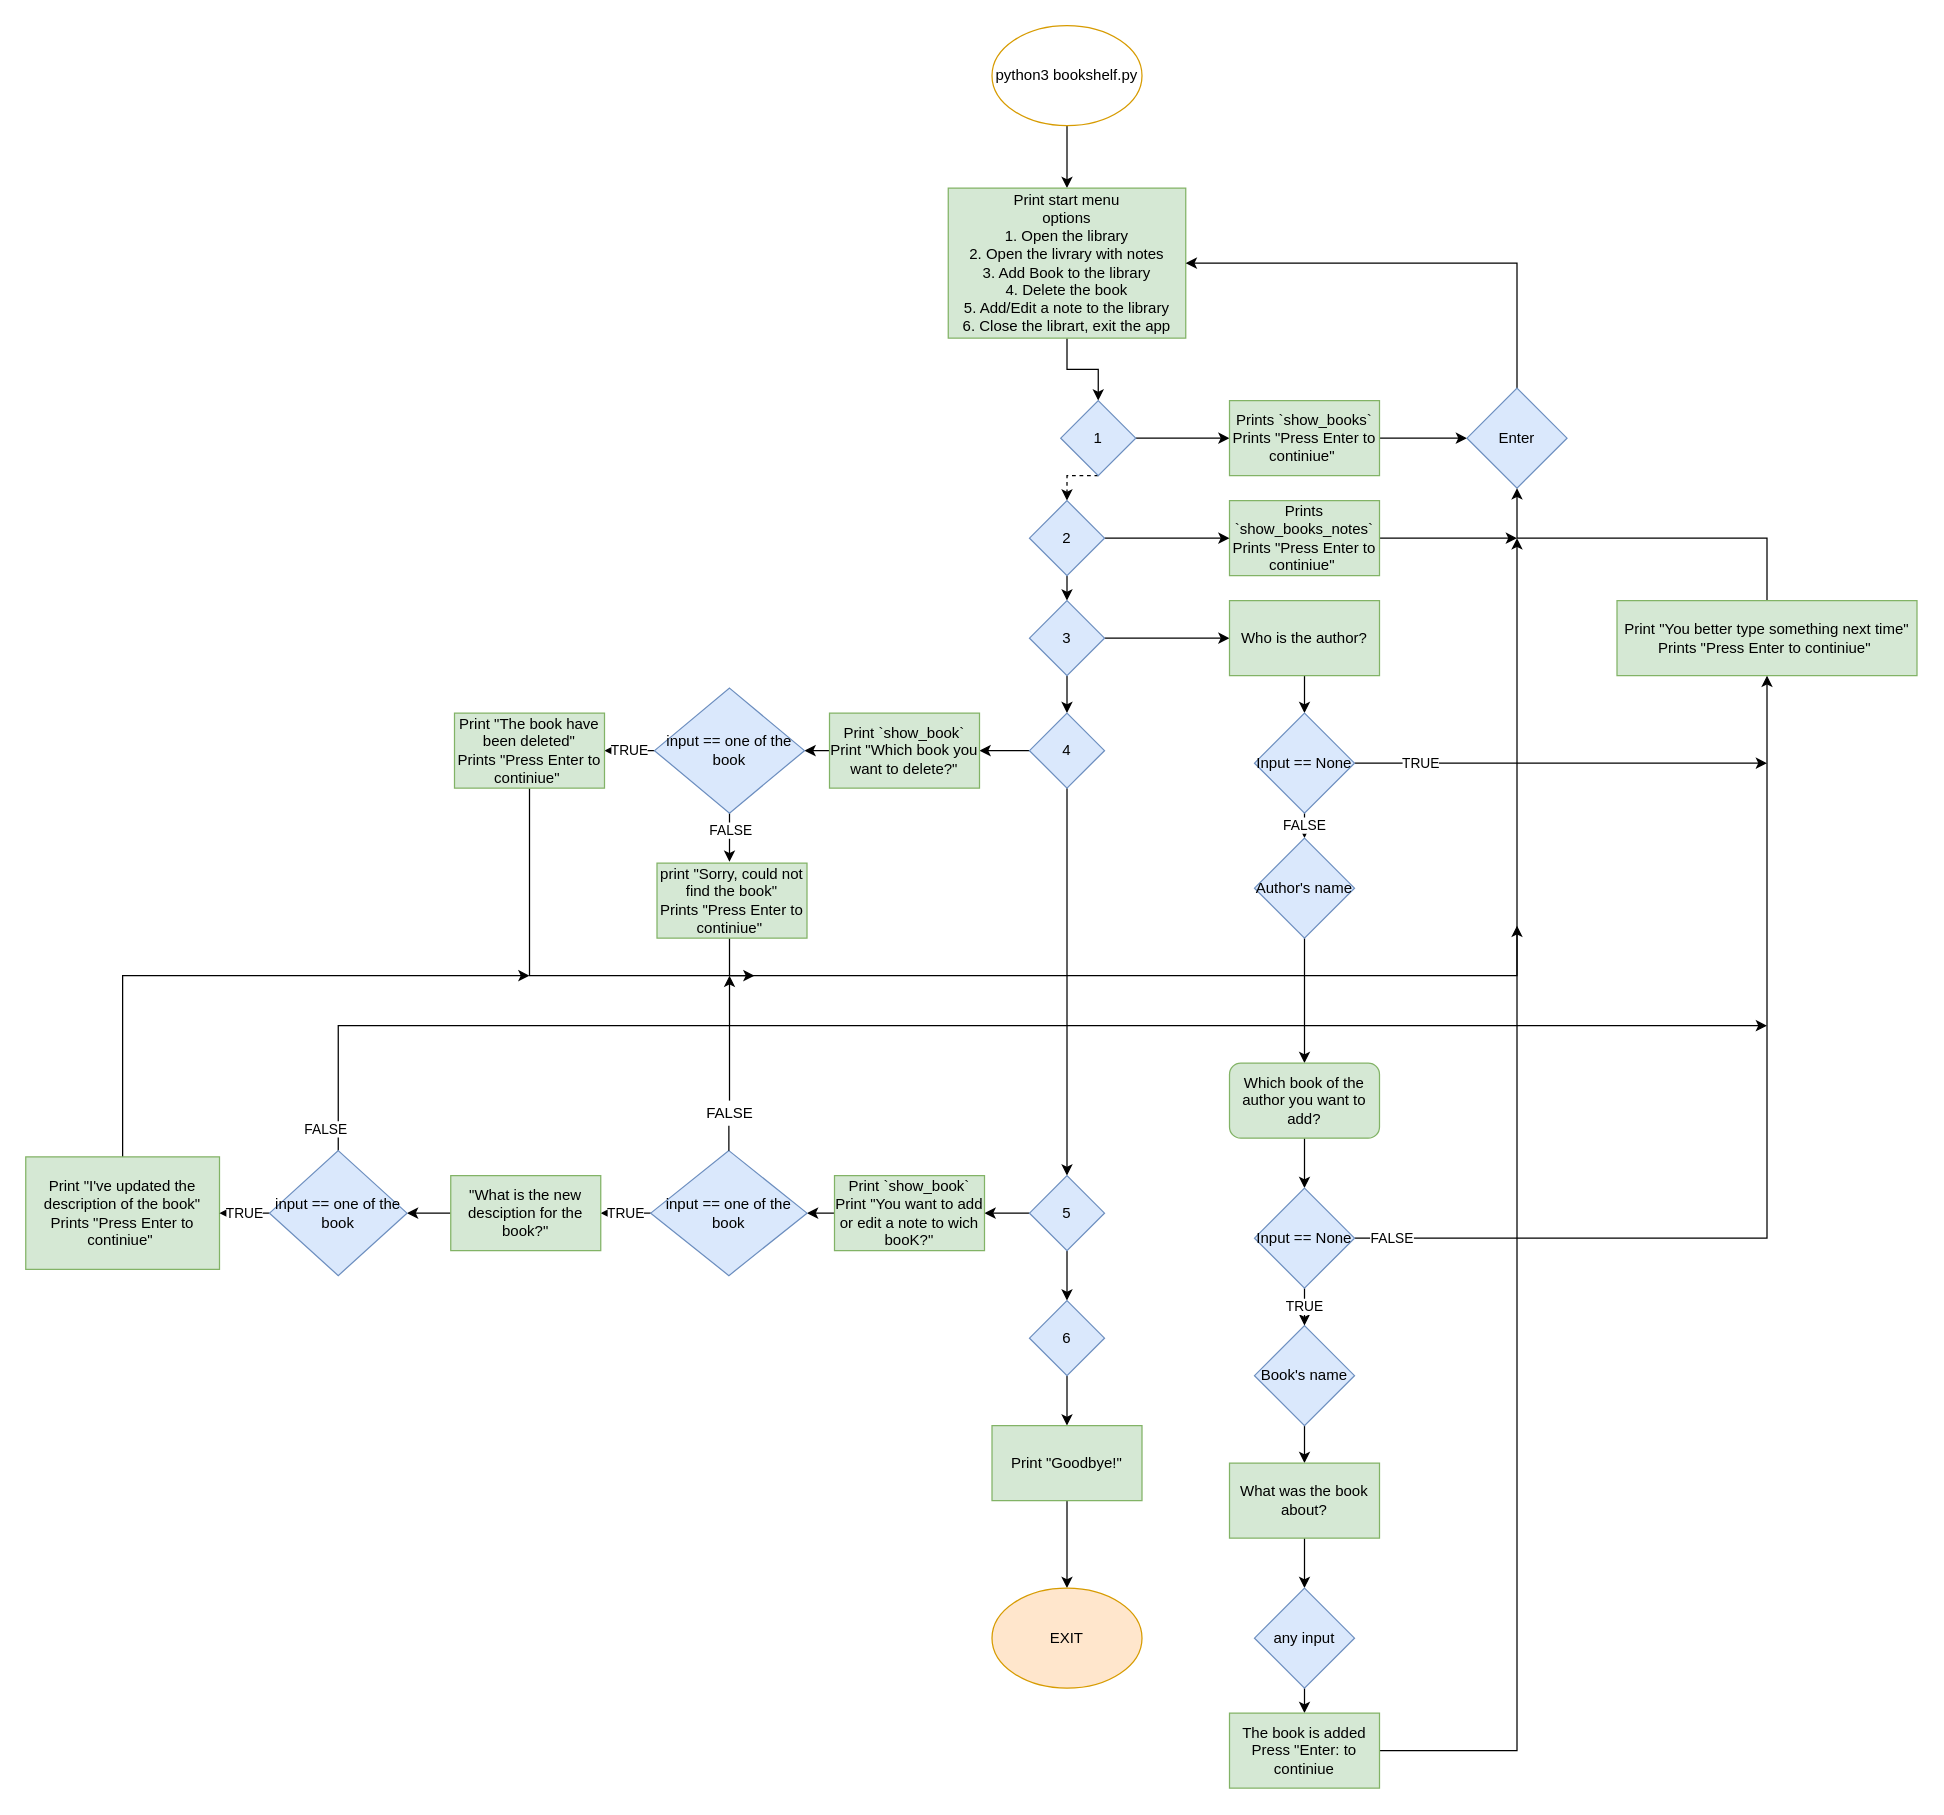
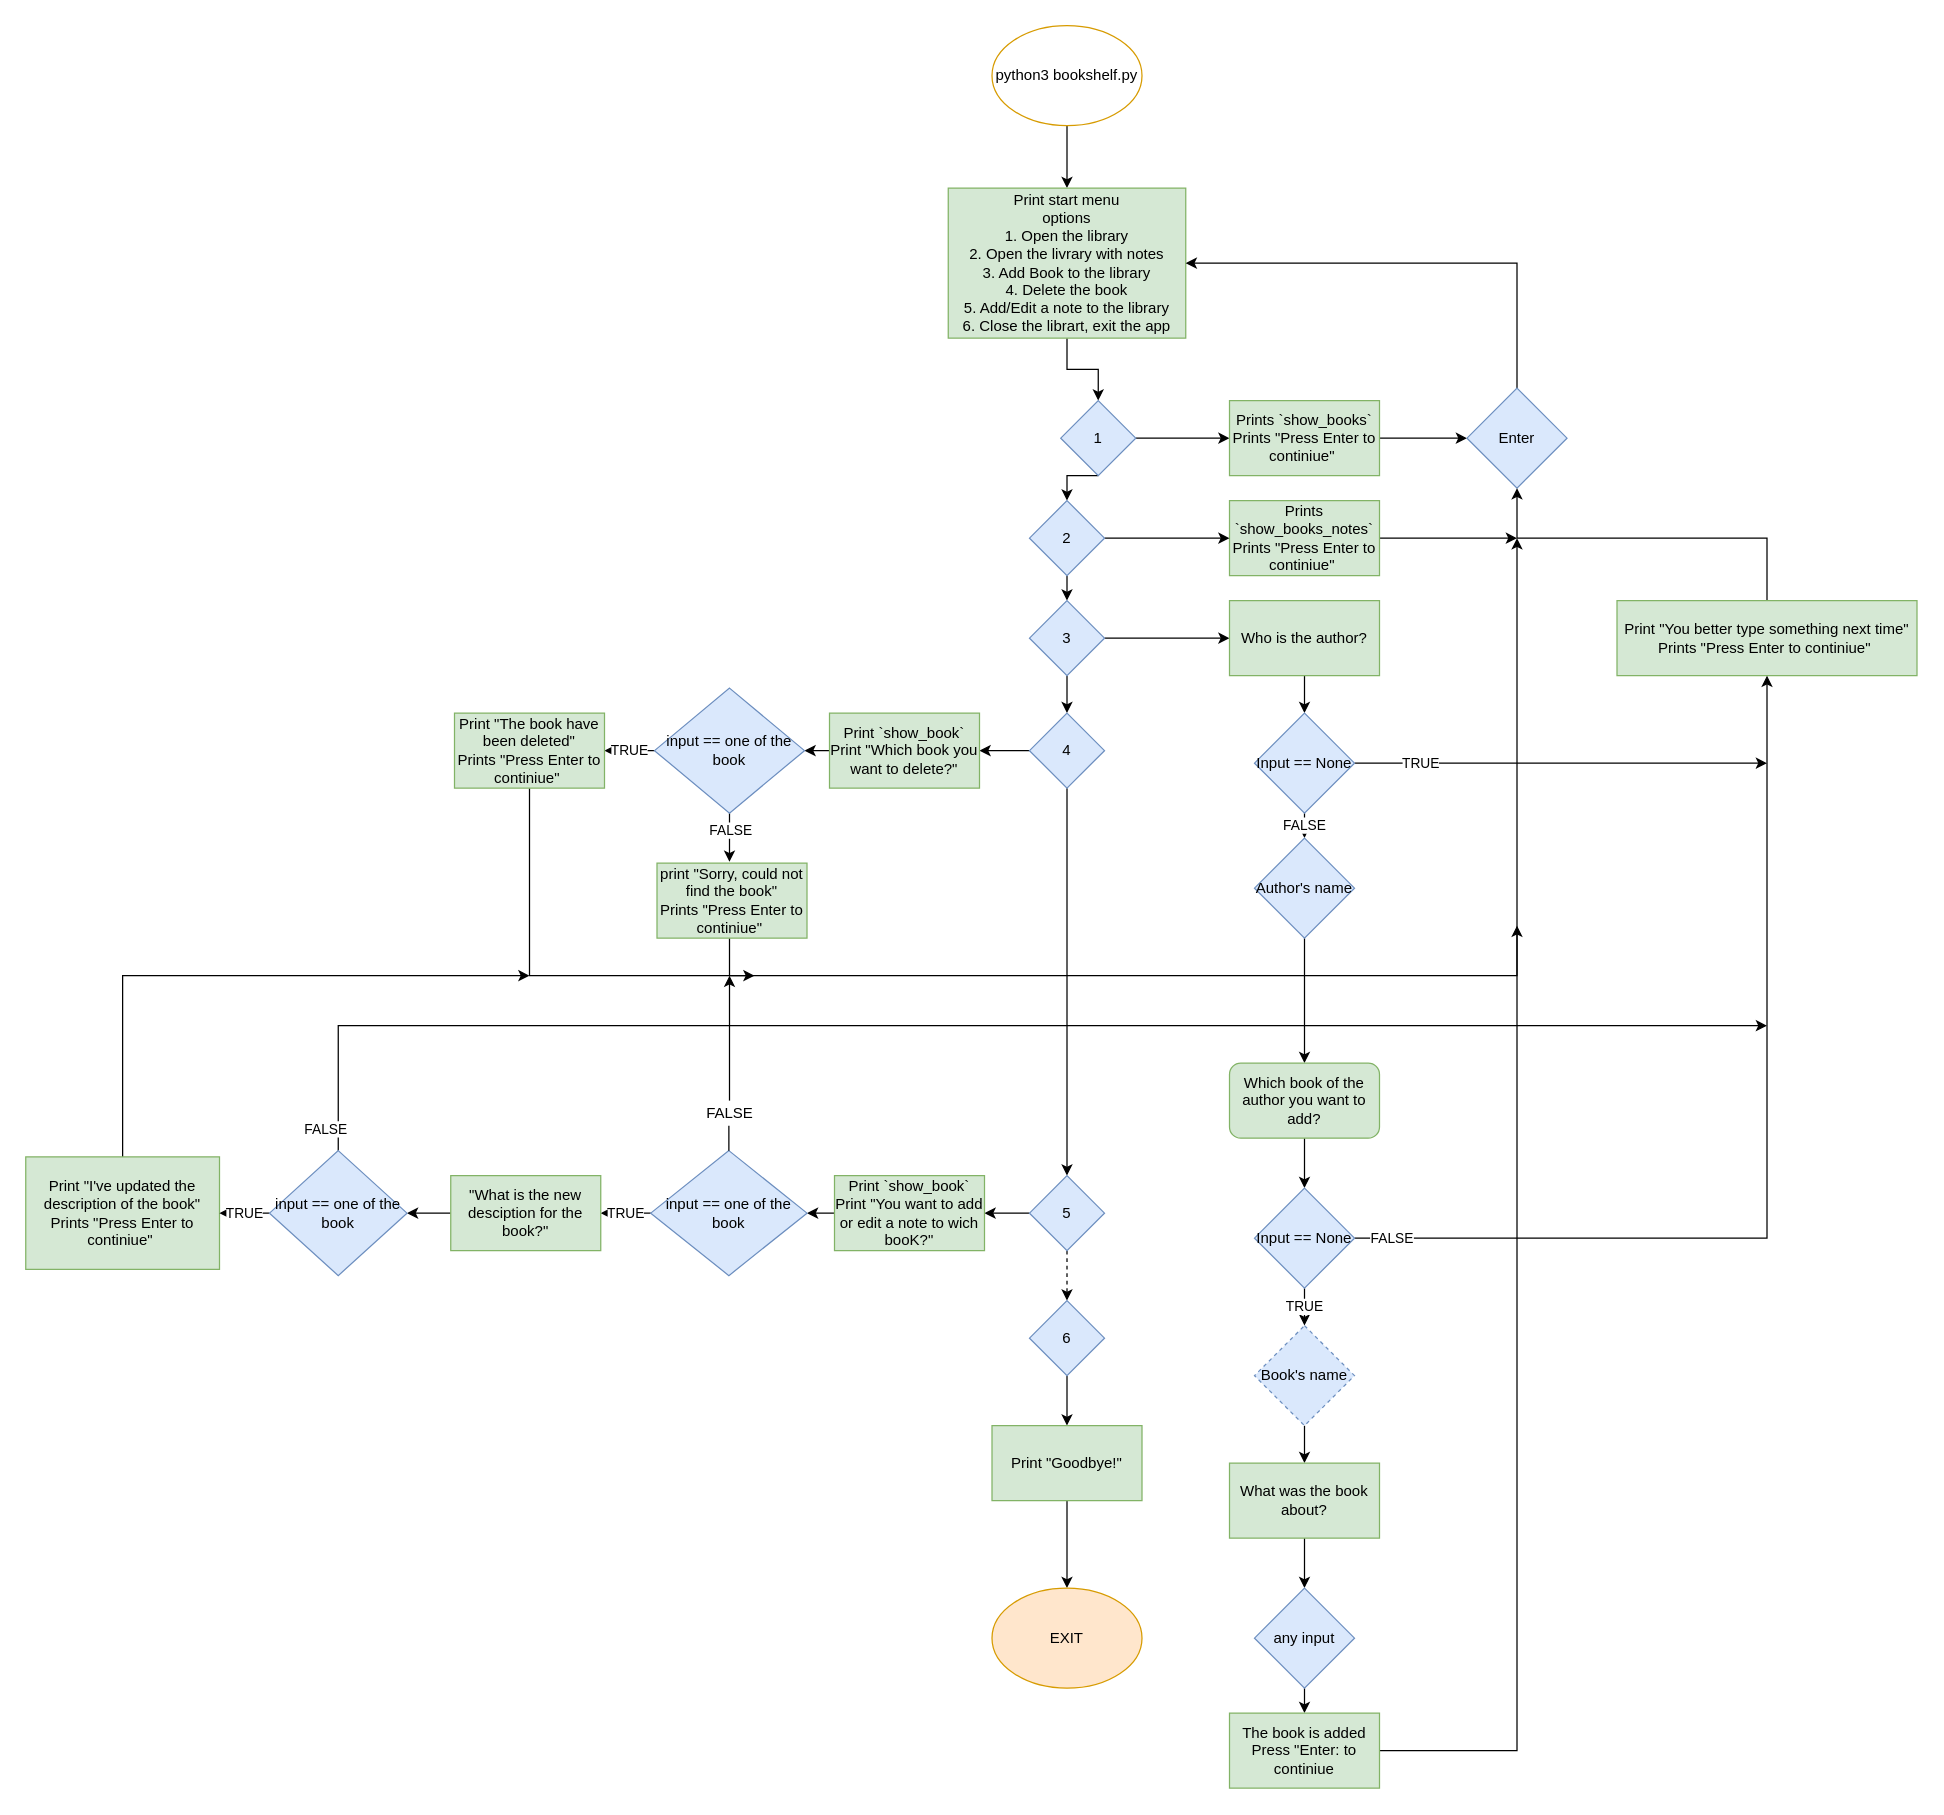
edge "1" -> "2": style dashed -> solid
edge "5" -> "6": style solid -> dashed
node "Book's name": style solid -> dashed
